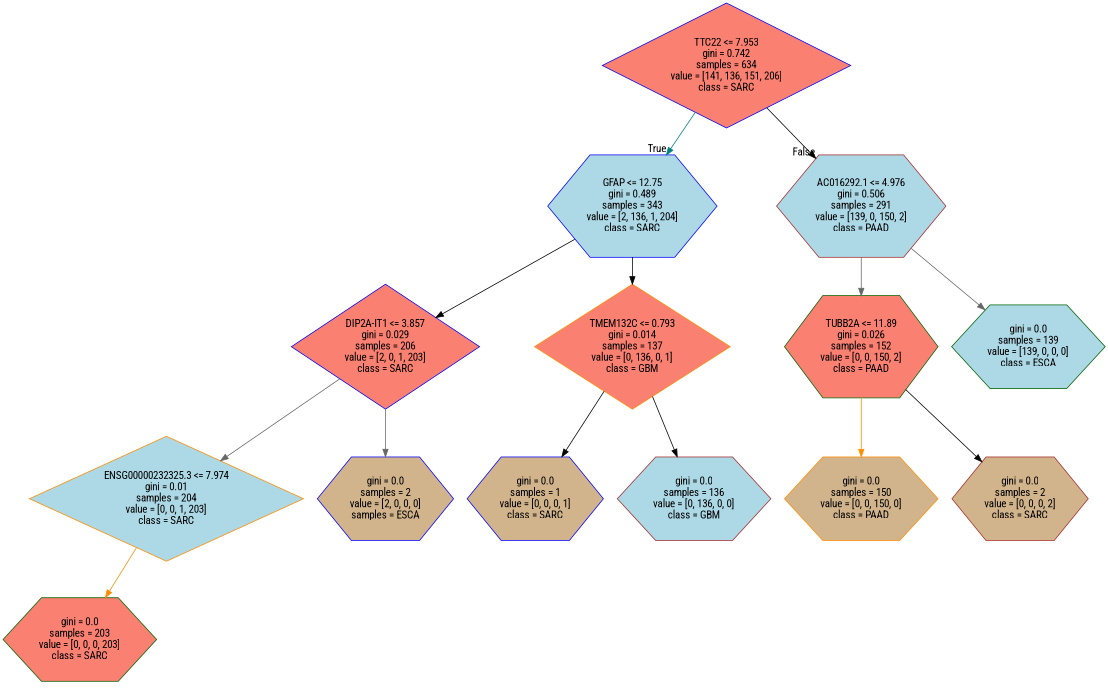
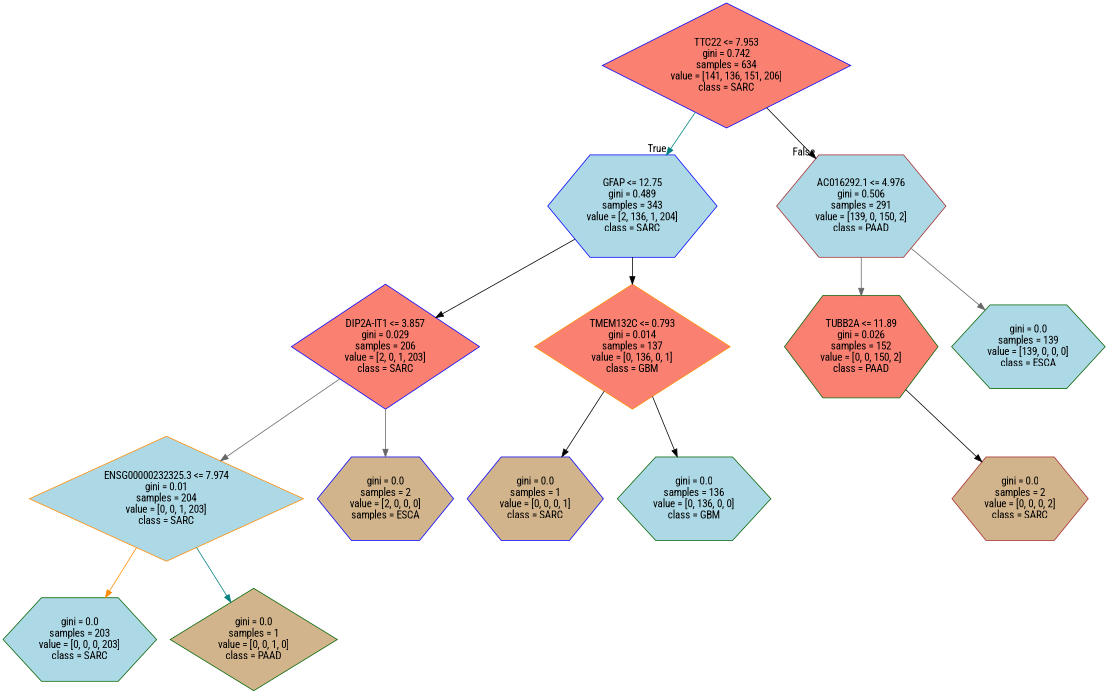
node "gini = 0.0 samples = 136 value = [0, 136, 0, 0] class = GBM": color brown -> darkgreen
node "gini = 0.0 samples = 150 value = [0, 0, 150, 0] class = PAAD": removed
node "gini = 0.0 samples = 203 value = [0, 0, 0, 203] class = SARC": fillcolor salmon -> lightblue
node "gini = 0.0 samples = 1 value = [0, 0, 1, 0] class = PAAD": added
